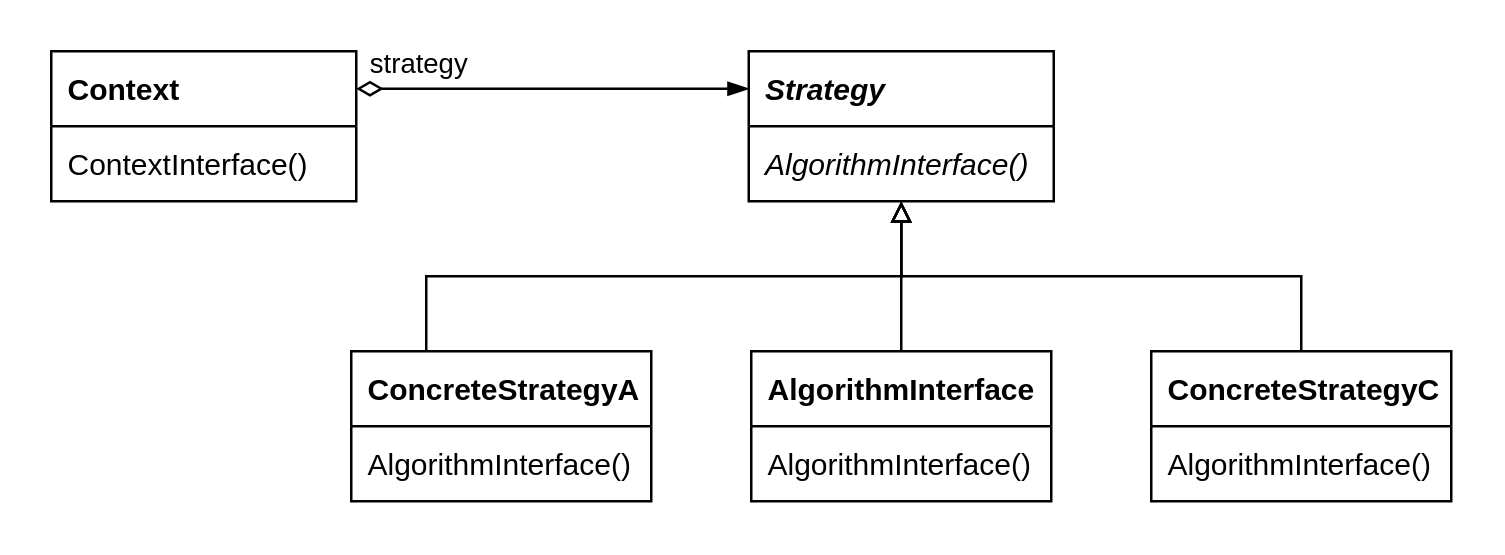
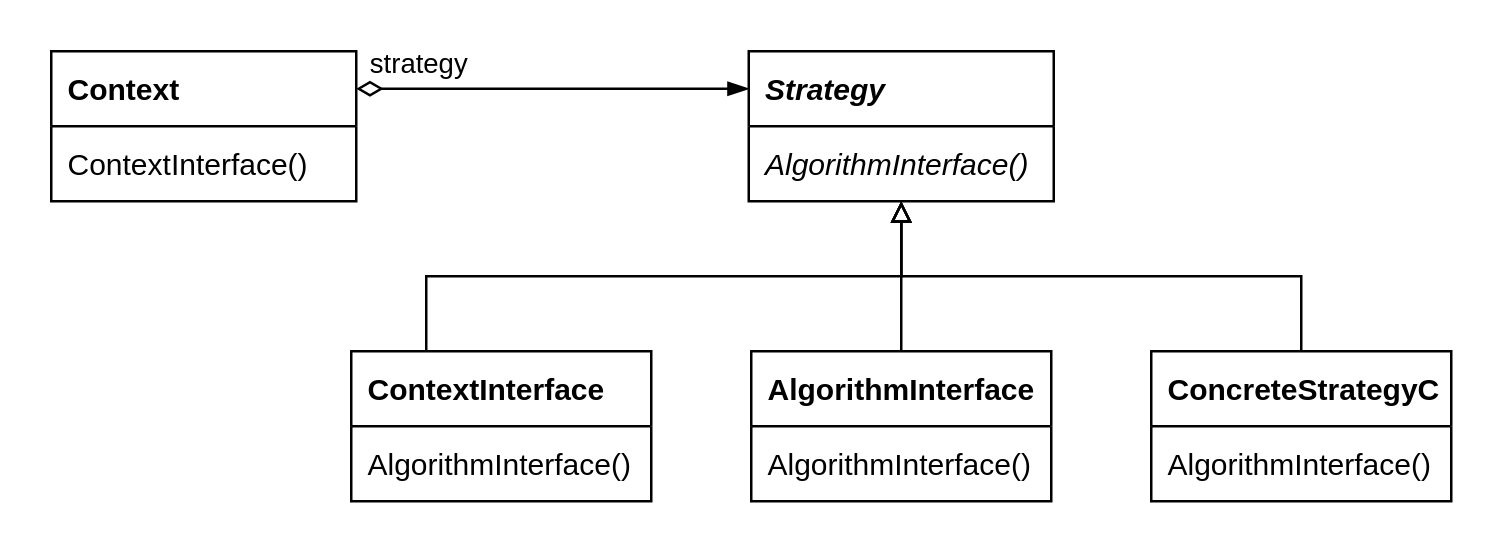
node "ConcreteStrategyA": label "ConcreteStrategyA" -> "ContextInterface"
